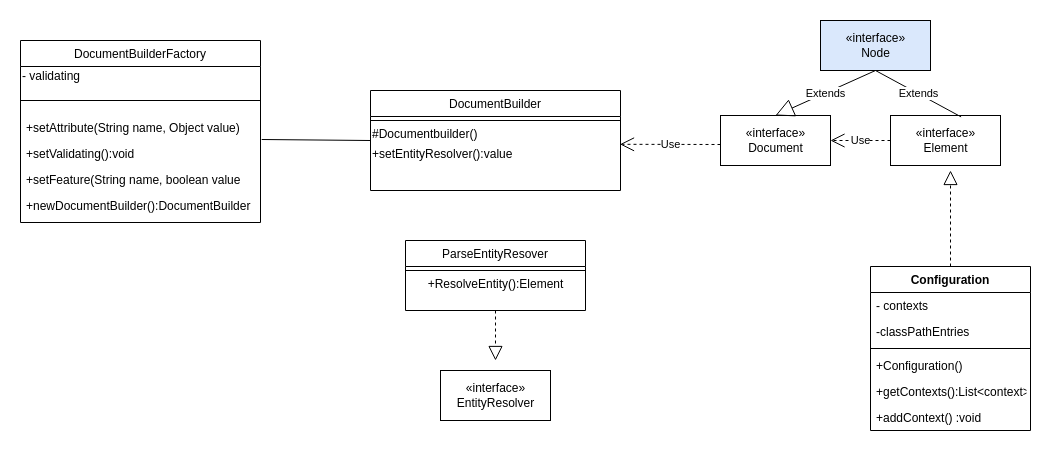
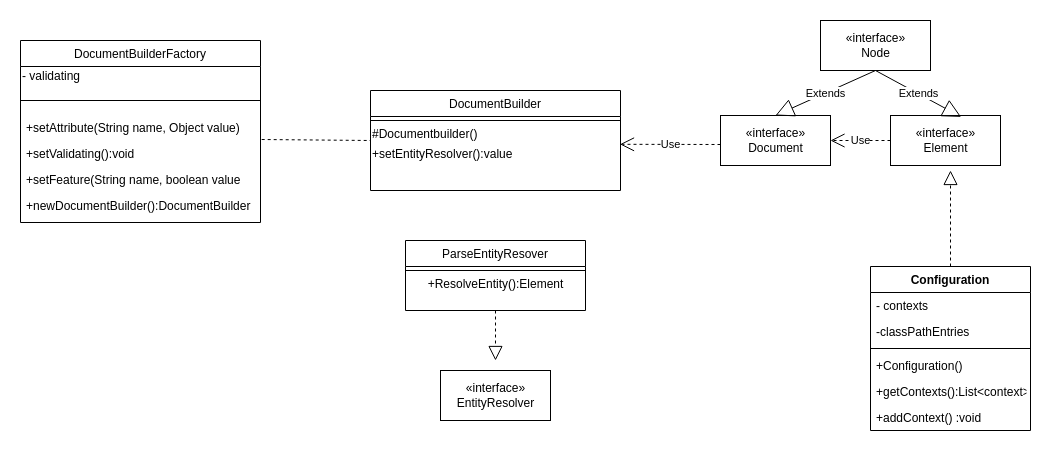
node "«interface» Node": fillcolor #dae8fc -> #ffffff
edge "«interface» Node" -- "«interface» Element": arrowhead none -> block
edge "+setAttribute(String name, Object value)" -- "DocumentBuilder": style solid -> dashed
